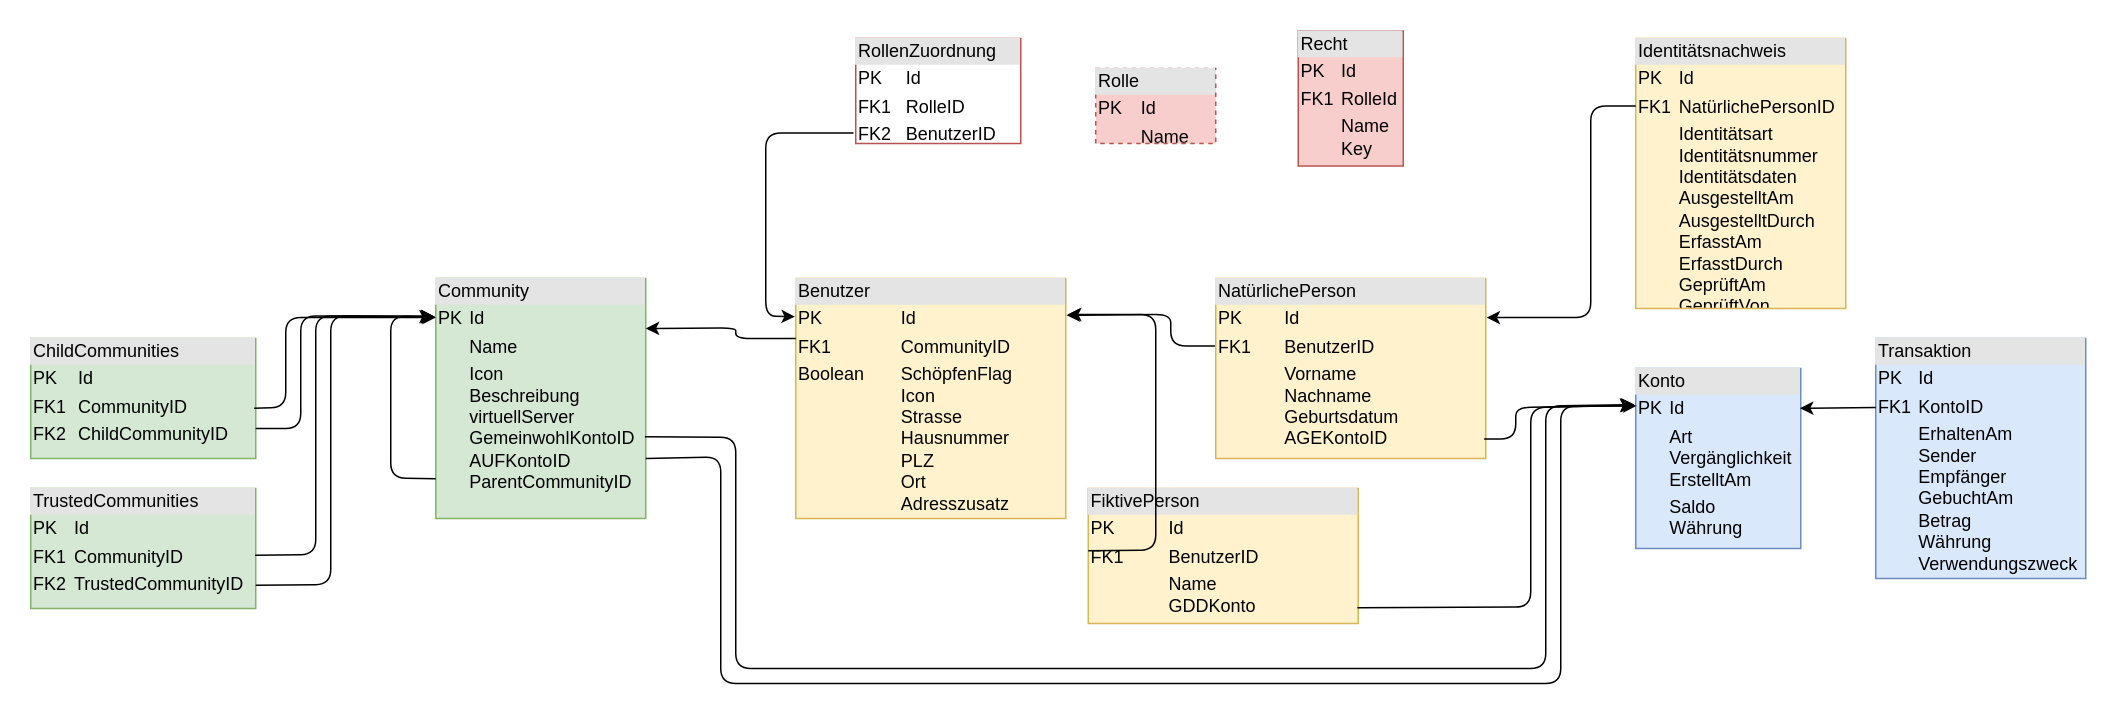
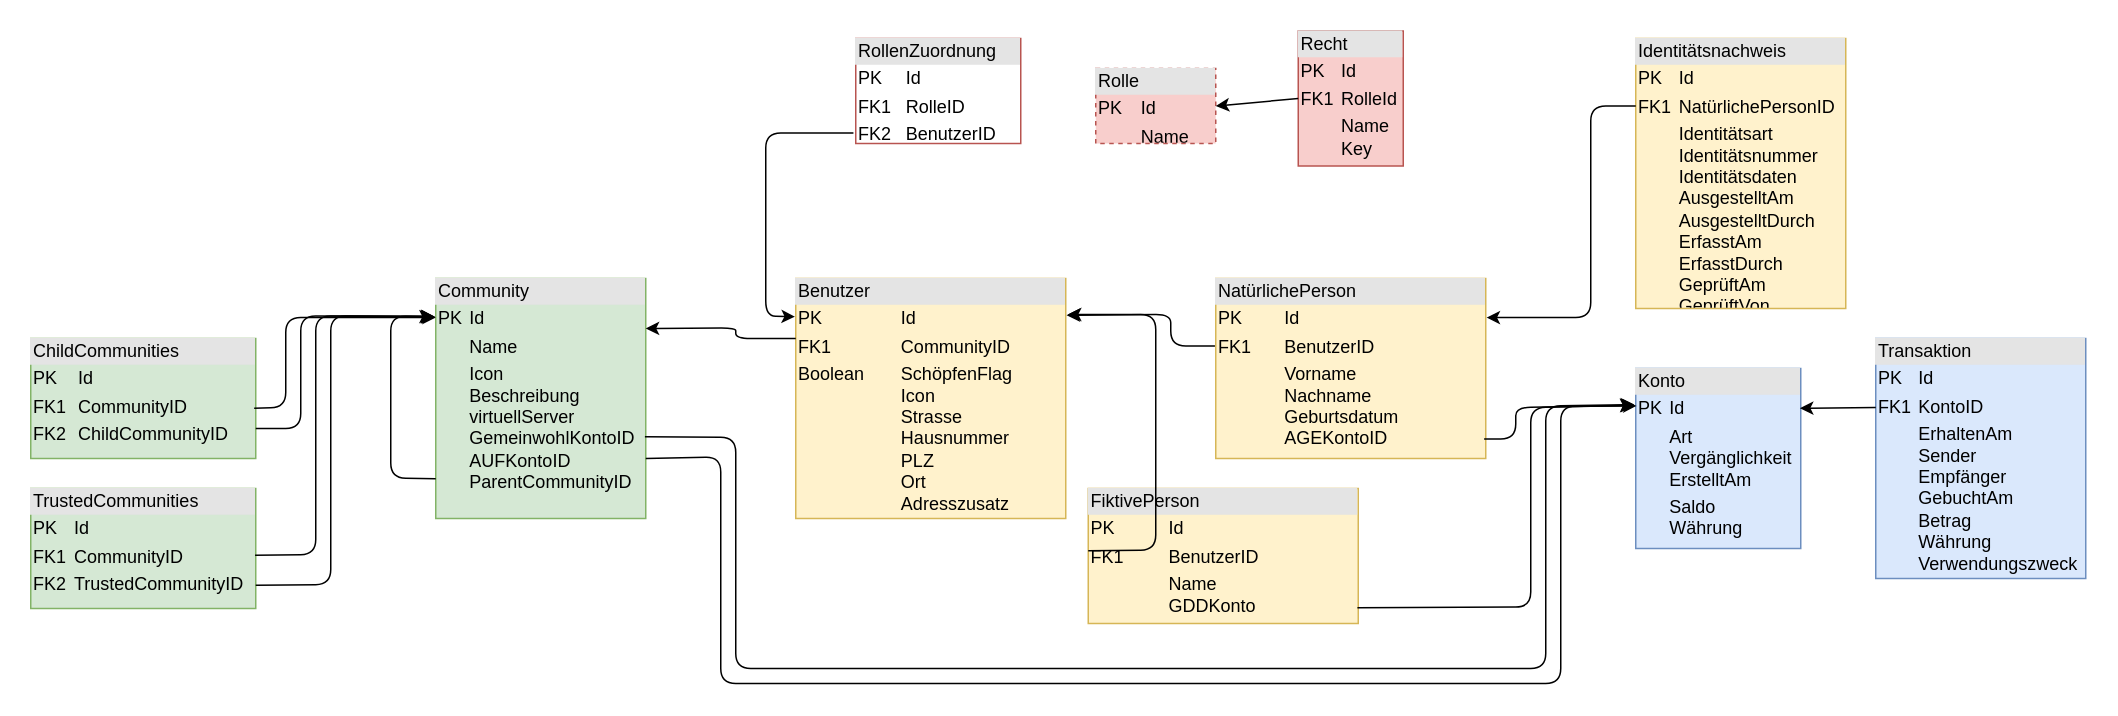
edge "Recht PK Id FK1 RolleId Name Key" -> "Rolle PK Id Name": added
